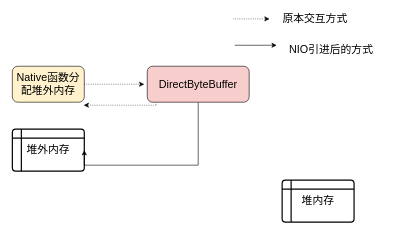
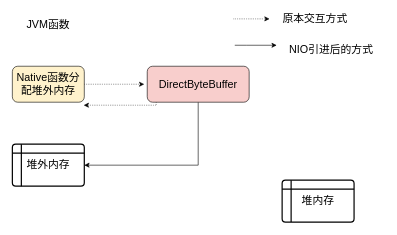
node "JVM函数": added
node "堆外内存": moved (48, 150) -> (48, 165)
